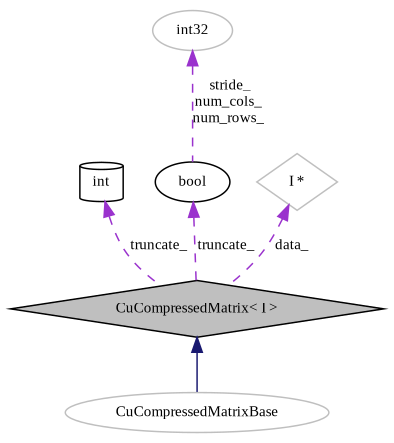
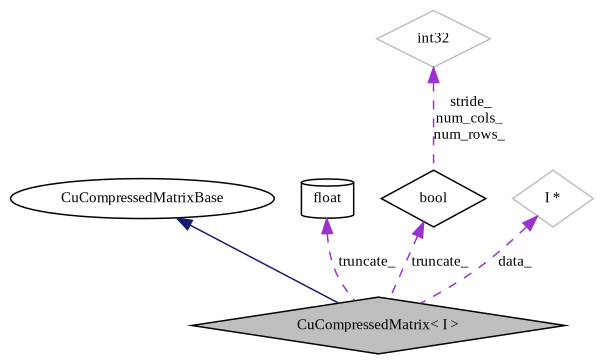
node "int32": shape ellipse -> diamond
node "int": label "int" -> "float"
node "bool": shape ellipse -> diamond
edge "CuCompressedMatrixBase" -> "CuCompressedMatrix< I >": reversed
node "CuCompressedMatrixBase": color grey75 -> black
